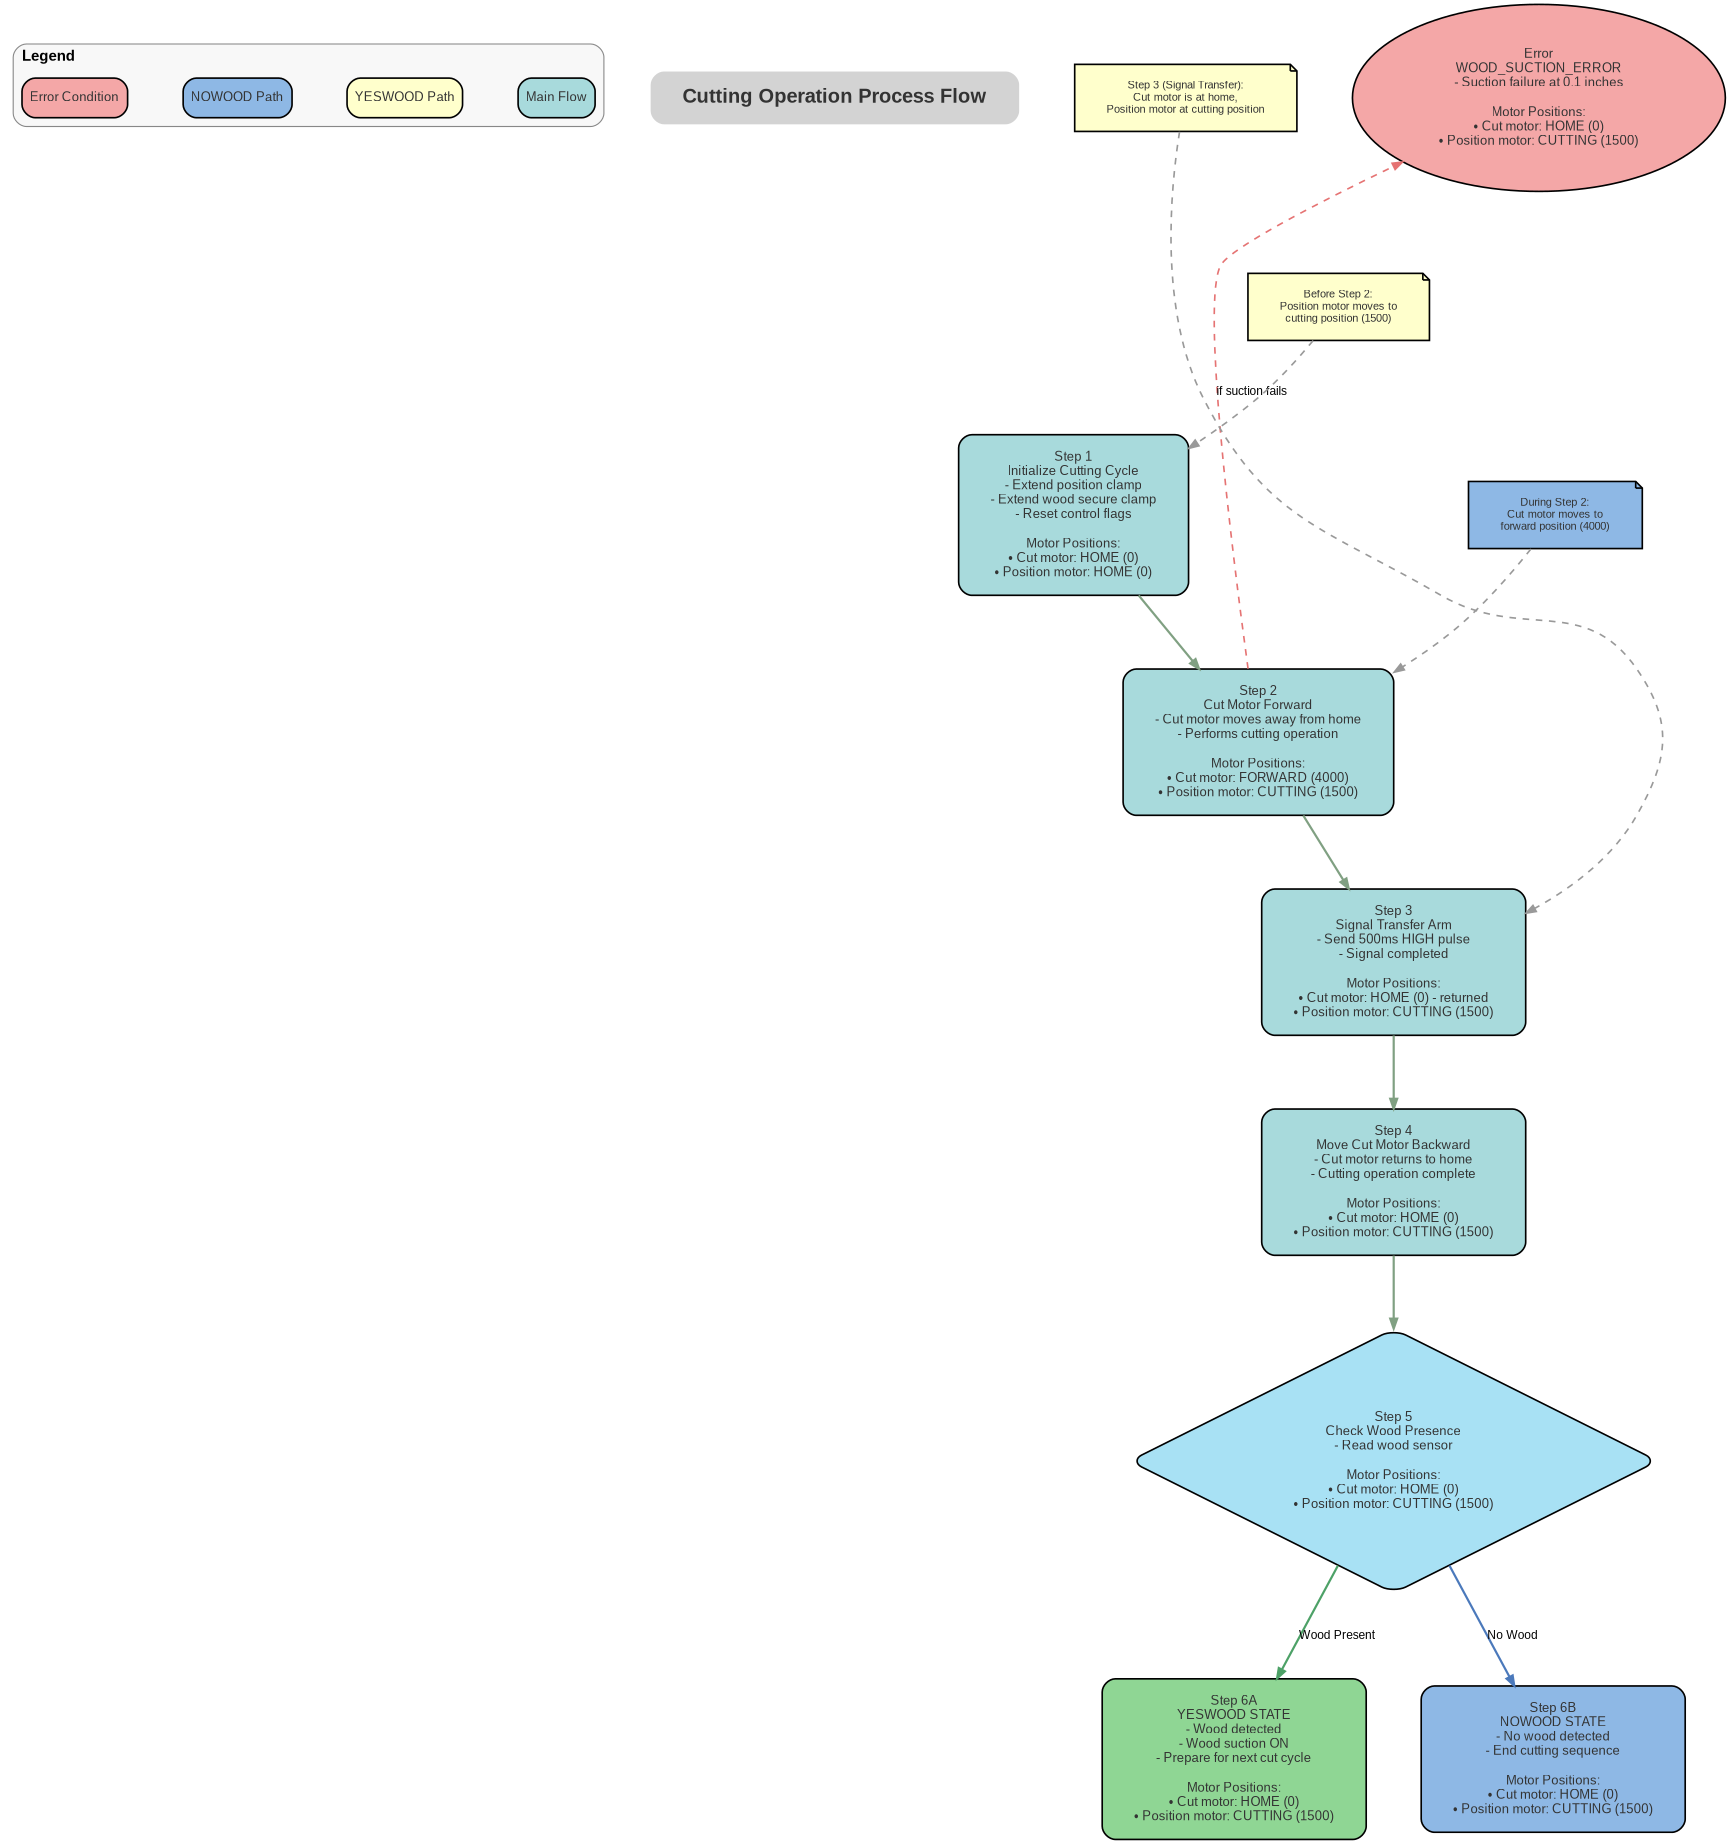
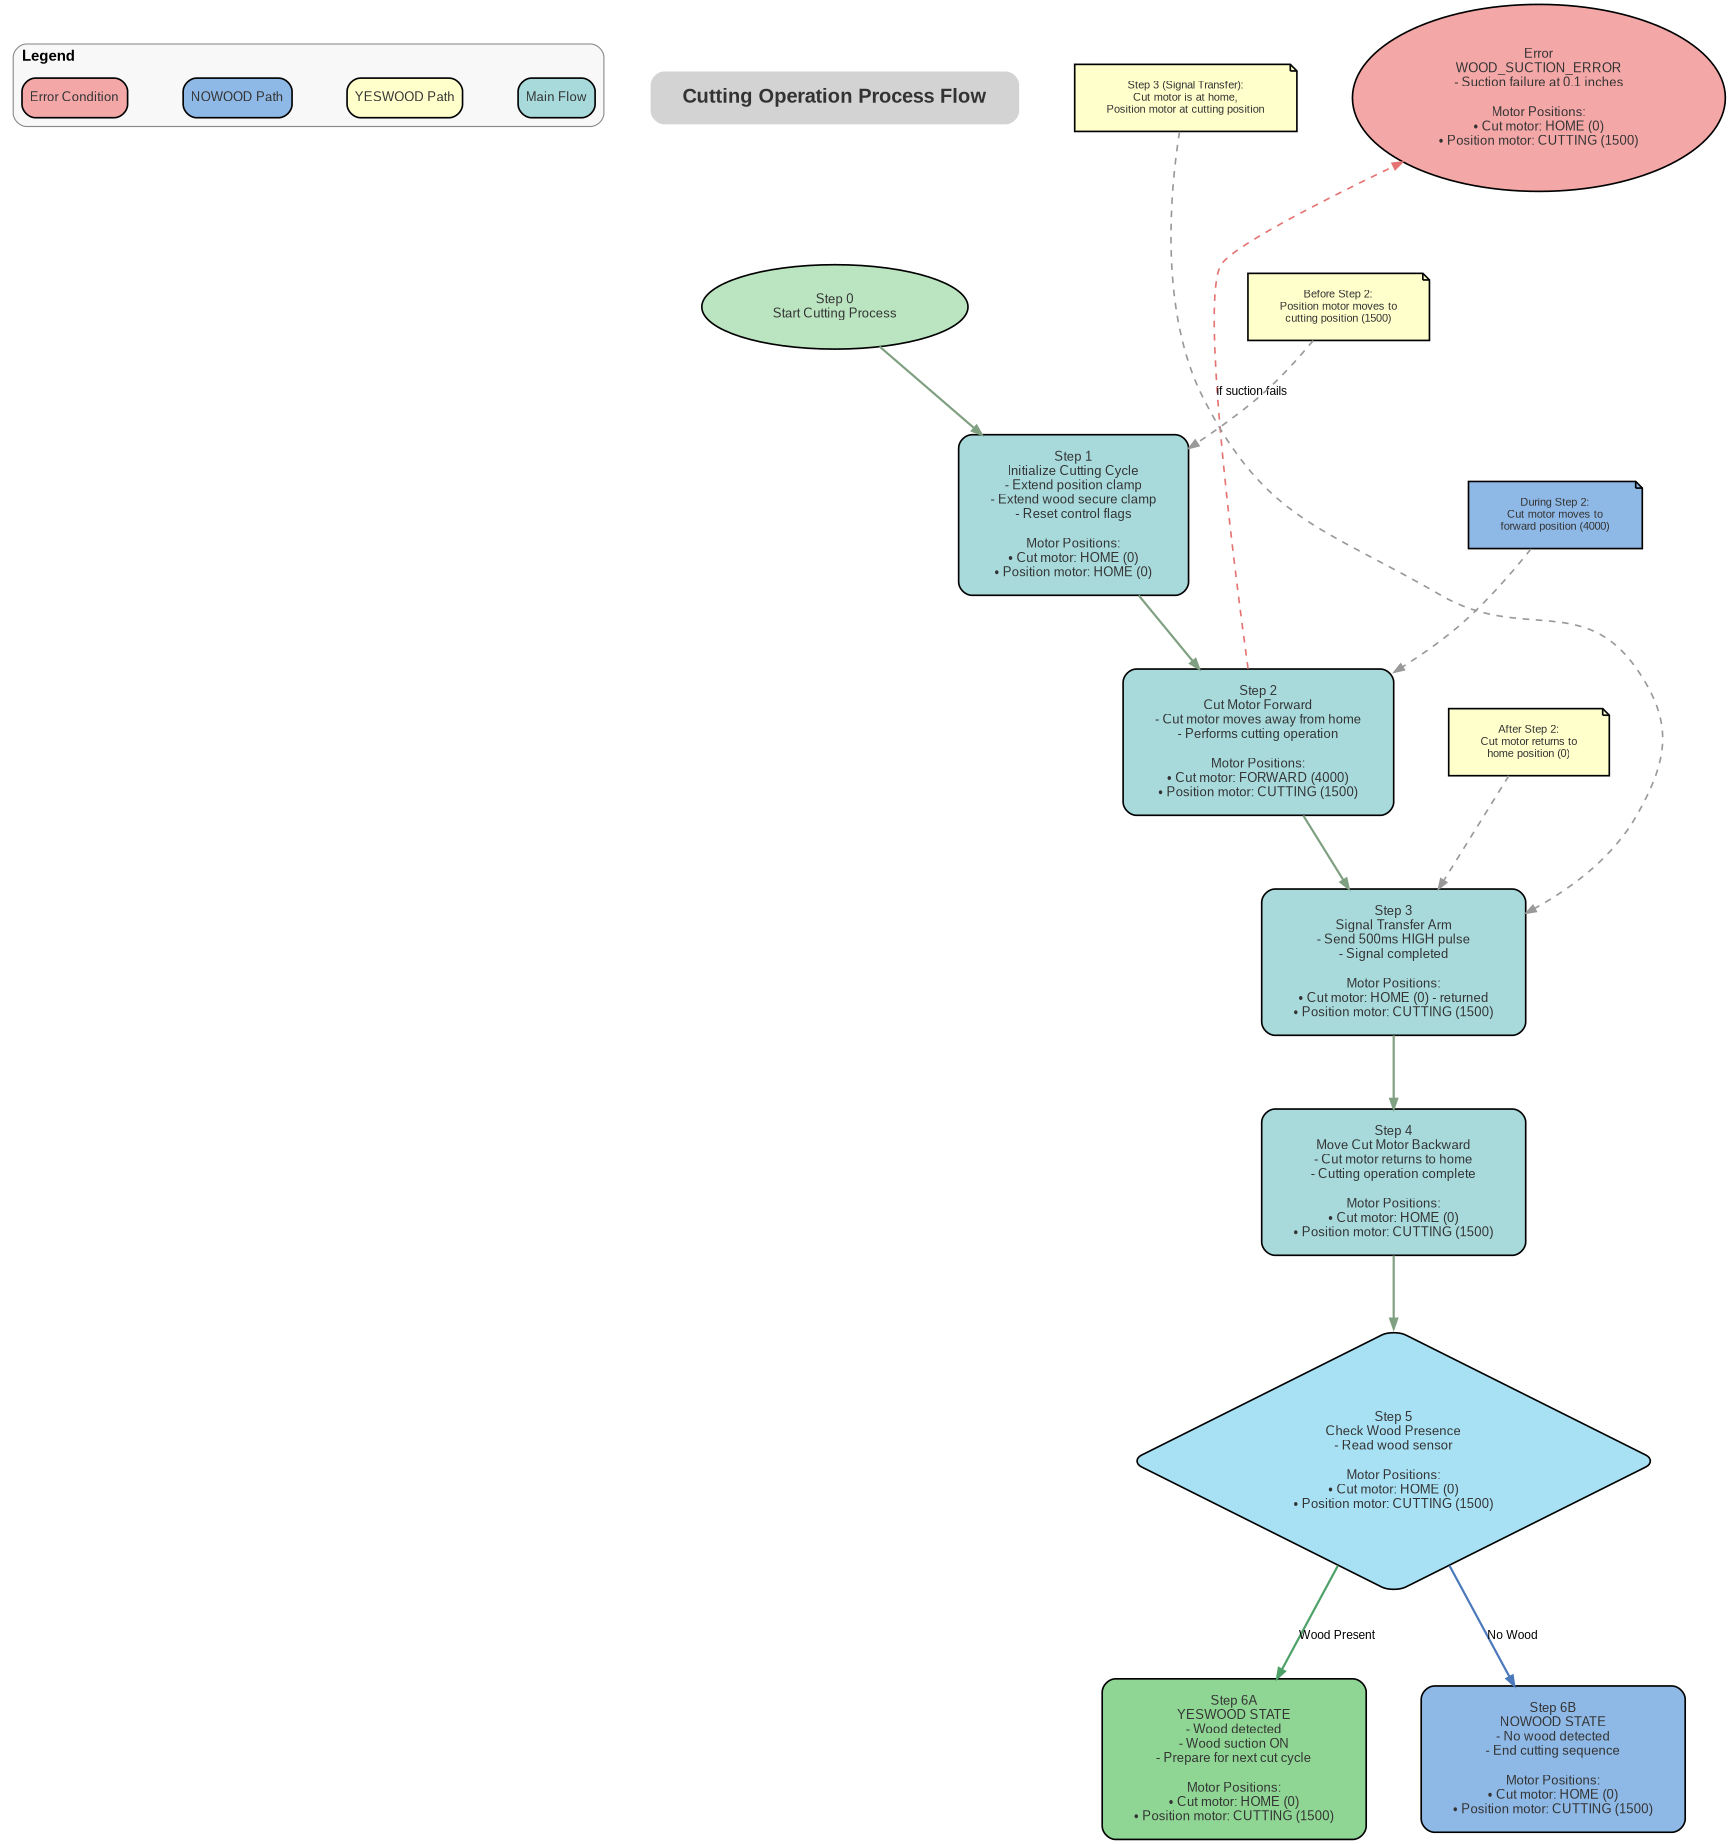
node "Step 0 Start Cutting Process": added
node "After Step 2: Cut motor returns to home position (0)": added
